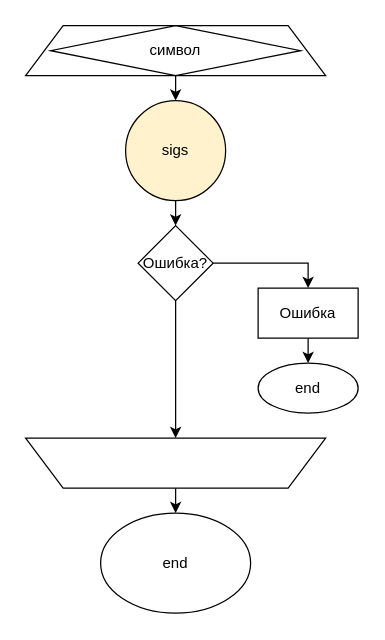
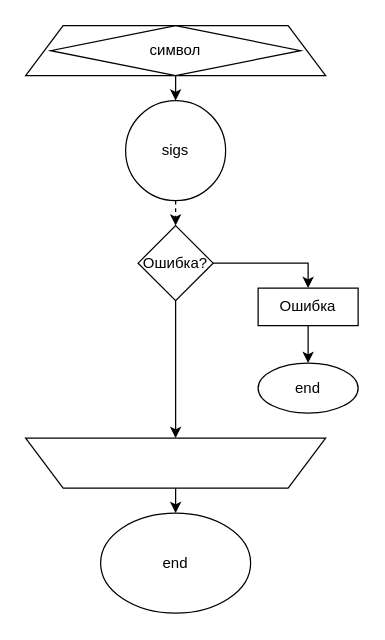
node "sigs": fillcolor #fff2cc -> #ffffff
edge "sigs" -> "Ошибка?": style solid -> dashed
node "Ошибка": size 100x50 -> 100x38
